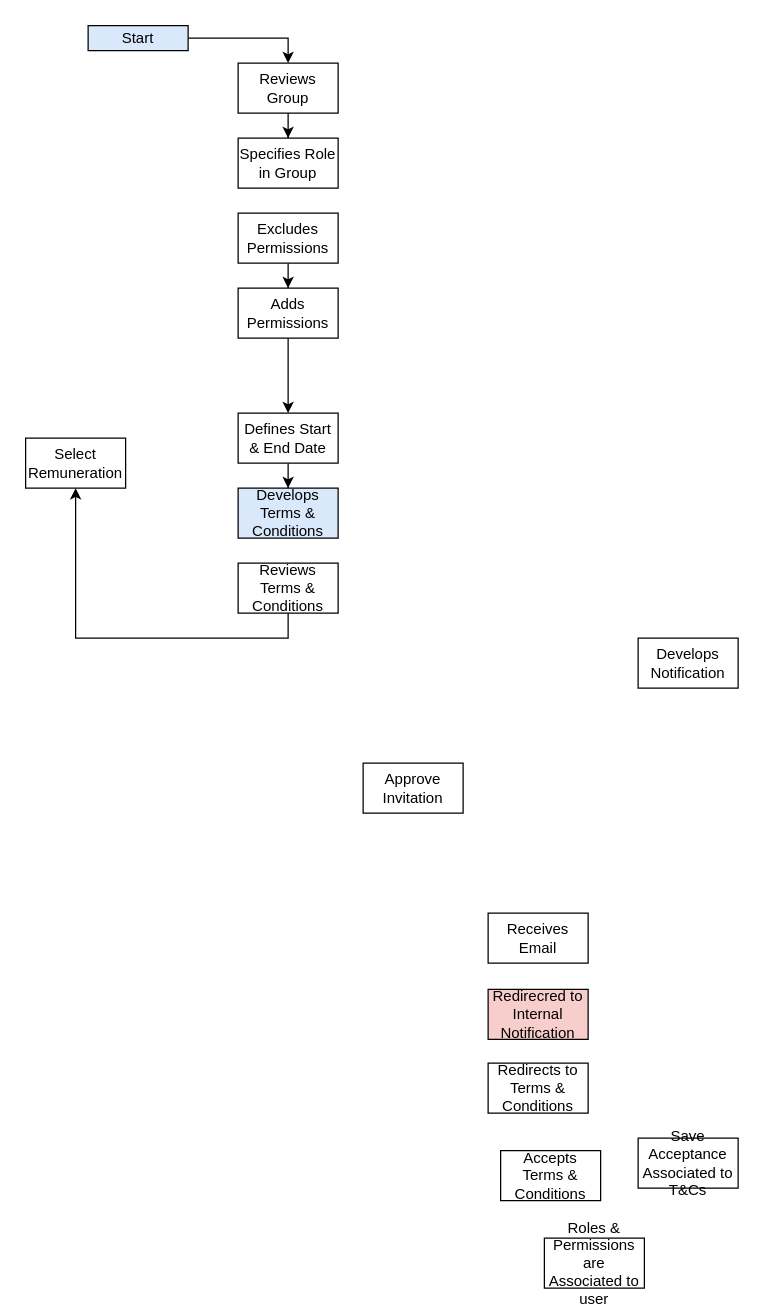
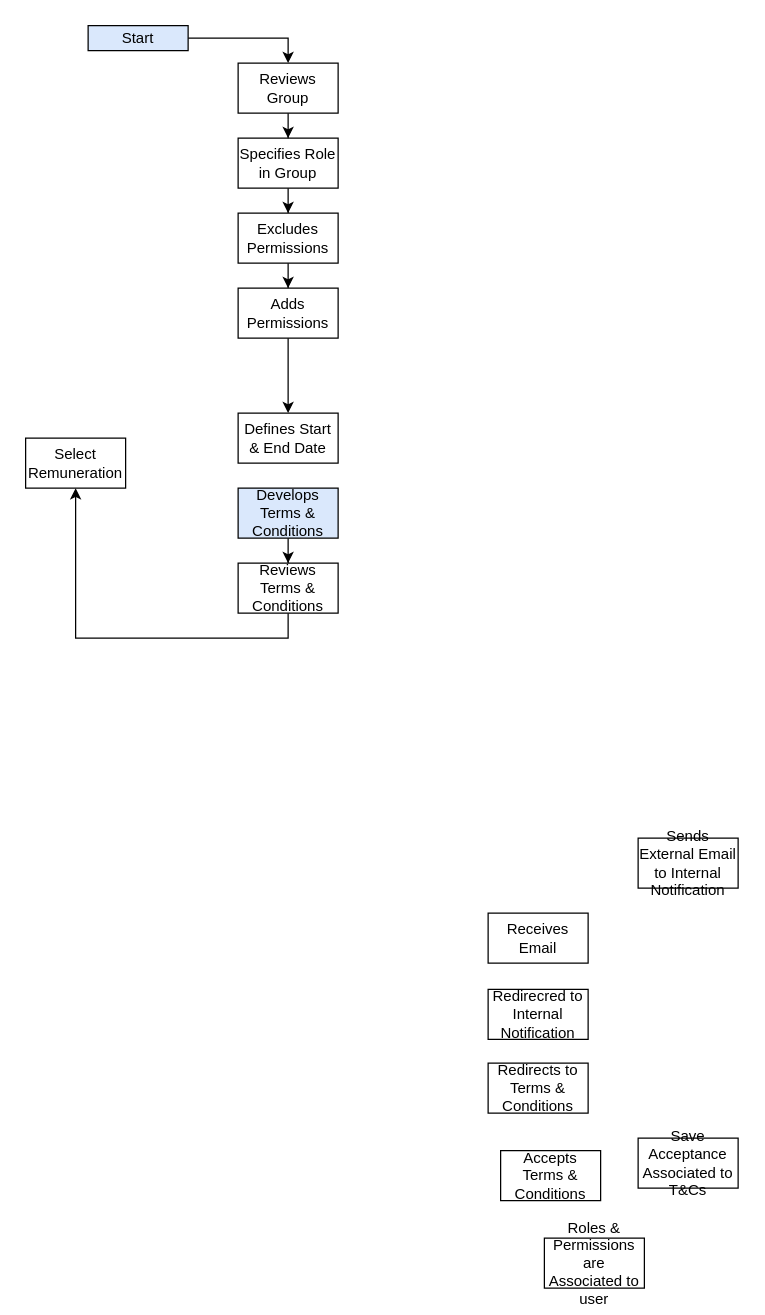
edge "Specifies Role in Group" -> "Excludes Permissions": added
edge "Defines Start & End Date" -> "Develops Terms & Conditions": removed
edge "Develops Terms & Conditions" -> "Reviews Terms & Conditions": added
node "Develops Notification": removed
node "Approve Invitation": removed
node "Sends External Email to Internal Notification": added
node "Redirecred to Internal Notification": fillcolor #f8cecc -> #ffffff
